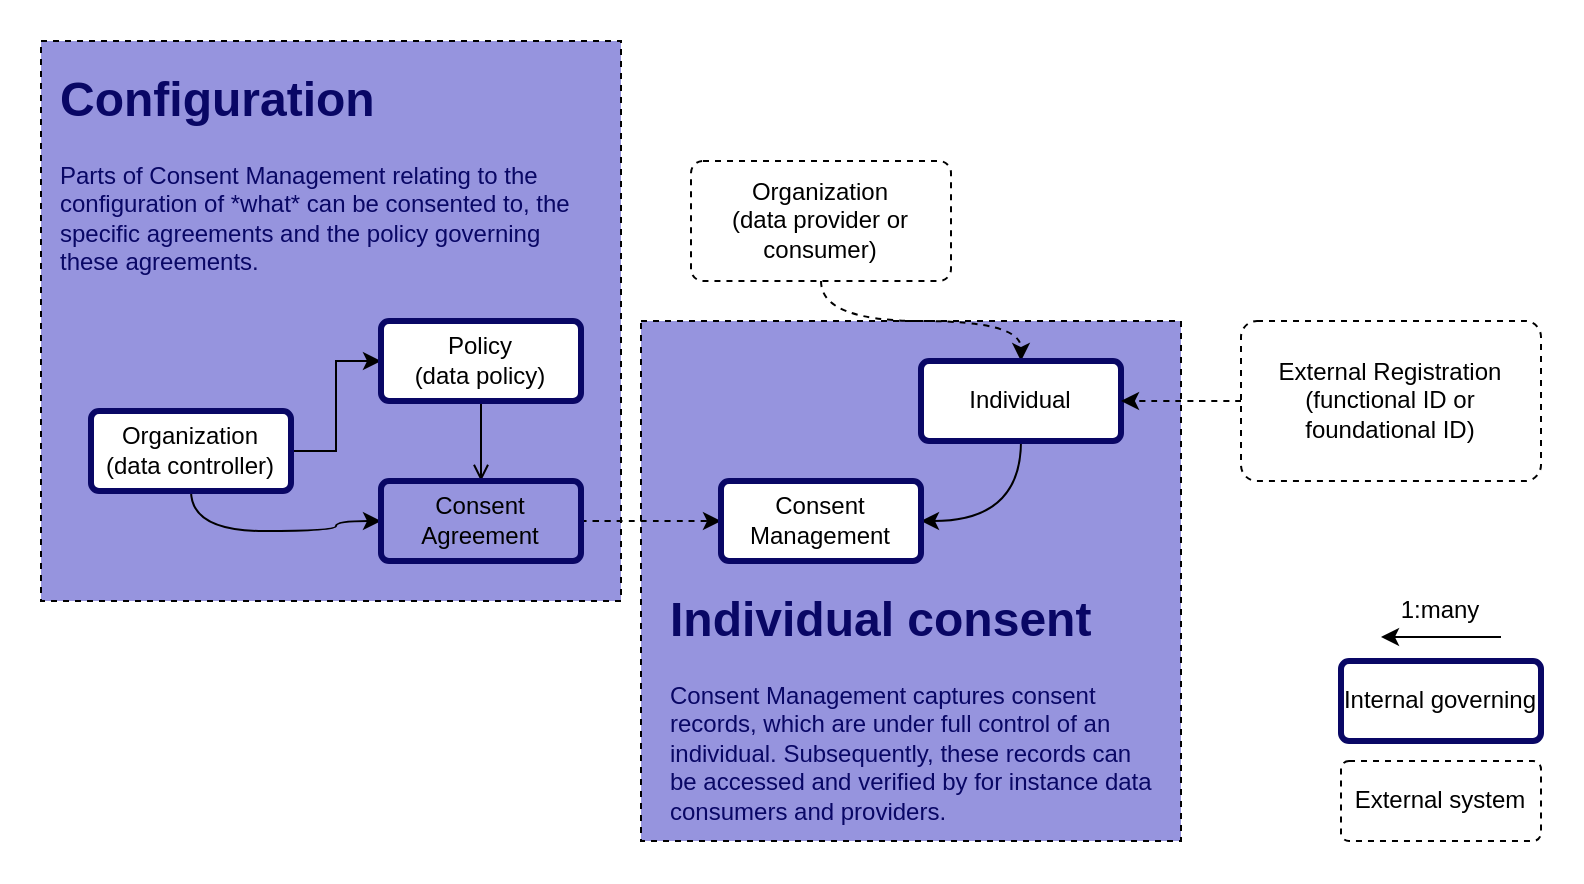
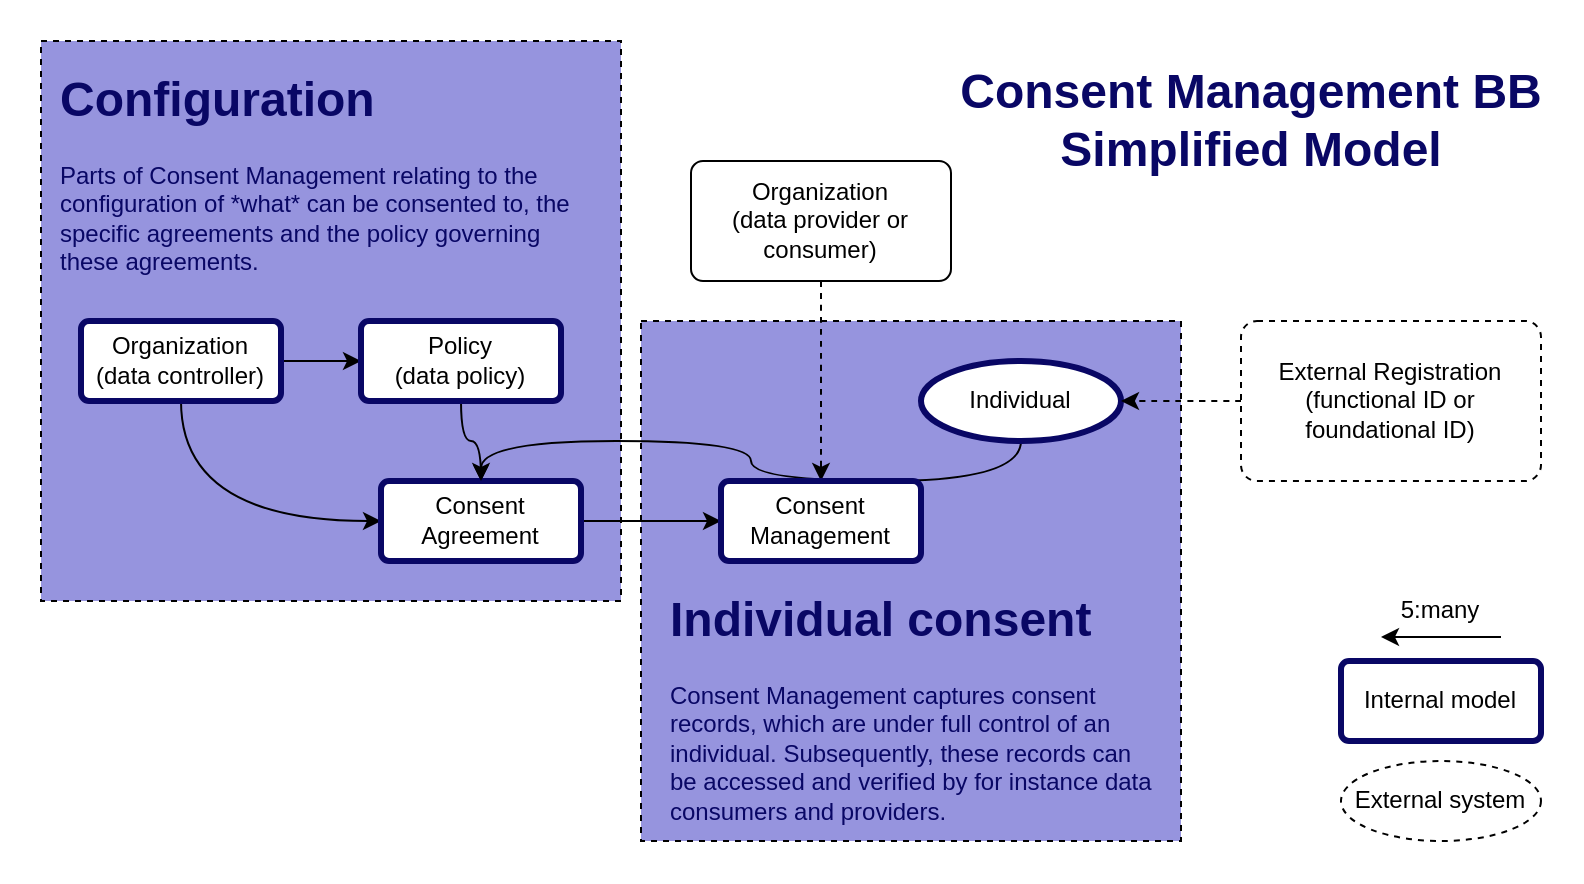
node "Consent Management BB Simplified Model": added
node "Organization (data provider or consumer)": style dashed -> solid
edge "Organization (data provider or consumer)" -> "Individual": now "Organization (data provider or consumer)" -> "Consent Management"
node "Policy (data policy)": moved (481, 361) -> (461, 361)
node "Individual": shape rounded rectangle -> ellipse
node "Organization (data controller)": moved (191, 451) -> (181, 361)
edge "Individual" -> "Consent Management": now "Individual" -> "Consent Agreement"
node "Consent Agreement": fillcolor #9694de -> #ffffff
edge "Consent Agreement" -> "Consent Management": style dashed -> solid
node "1:many": label "1:many" -> "5:many"
node "Internal governing": label "Internal governing" -> "Internal model"
node "External system": shape rounded rectangle -> ellipse
